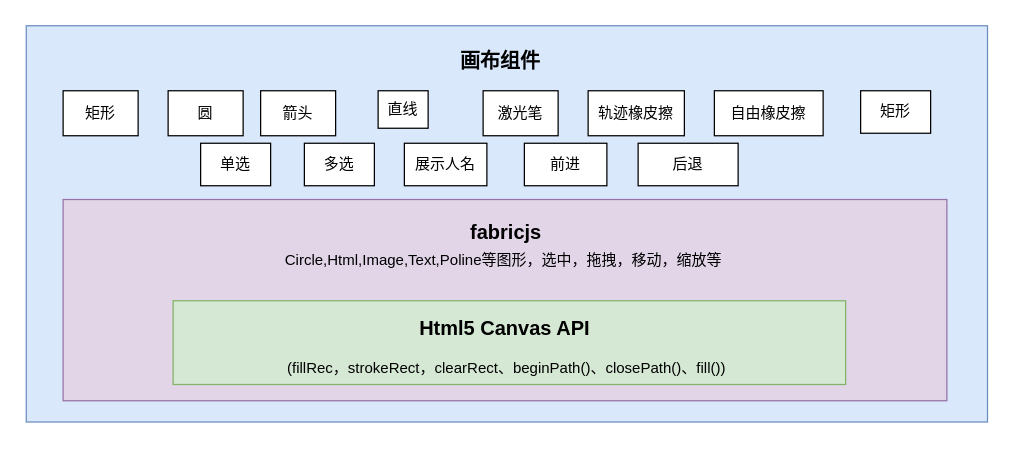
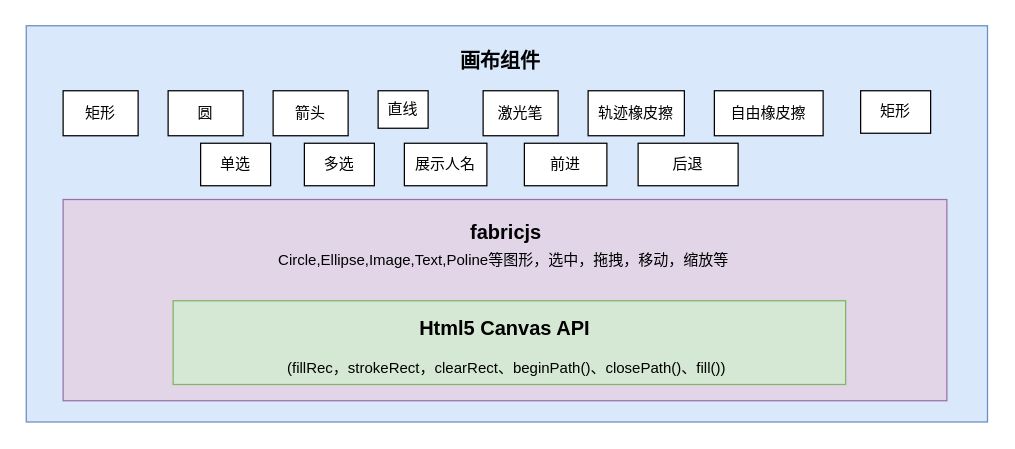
node "箭头": moved (298, 113) -> (311, 113)
node "Circle,Html,Image,Text,Poline等图形，选中，拖拽，移动，缩放等": label "Circle,Html,Image,Text,Poline等图形，选中，拖拽，移动，缩放等" -> "Circle,Ellipse,Image,Text,Poline等图形，选中，拖拽，移动，缩放等"
